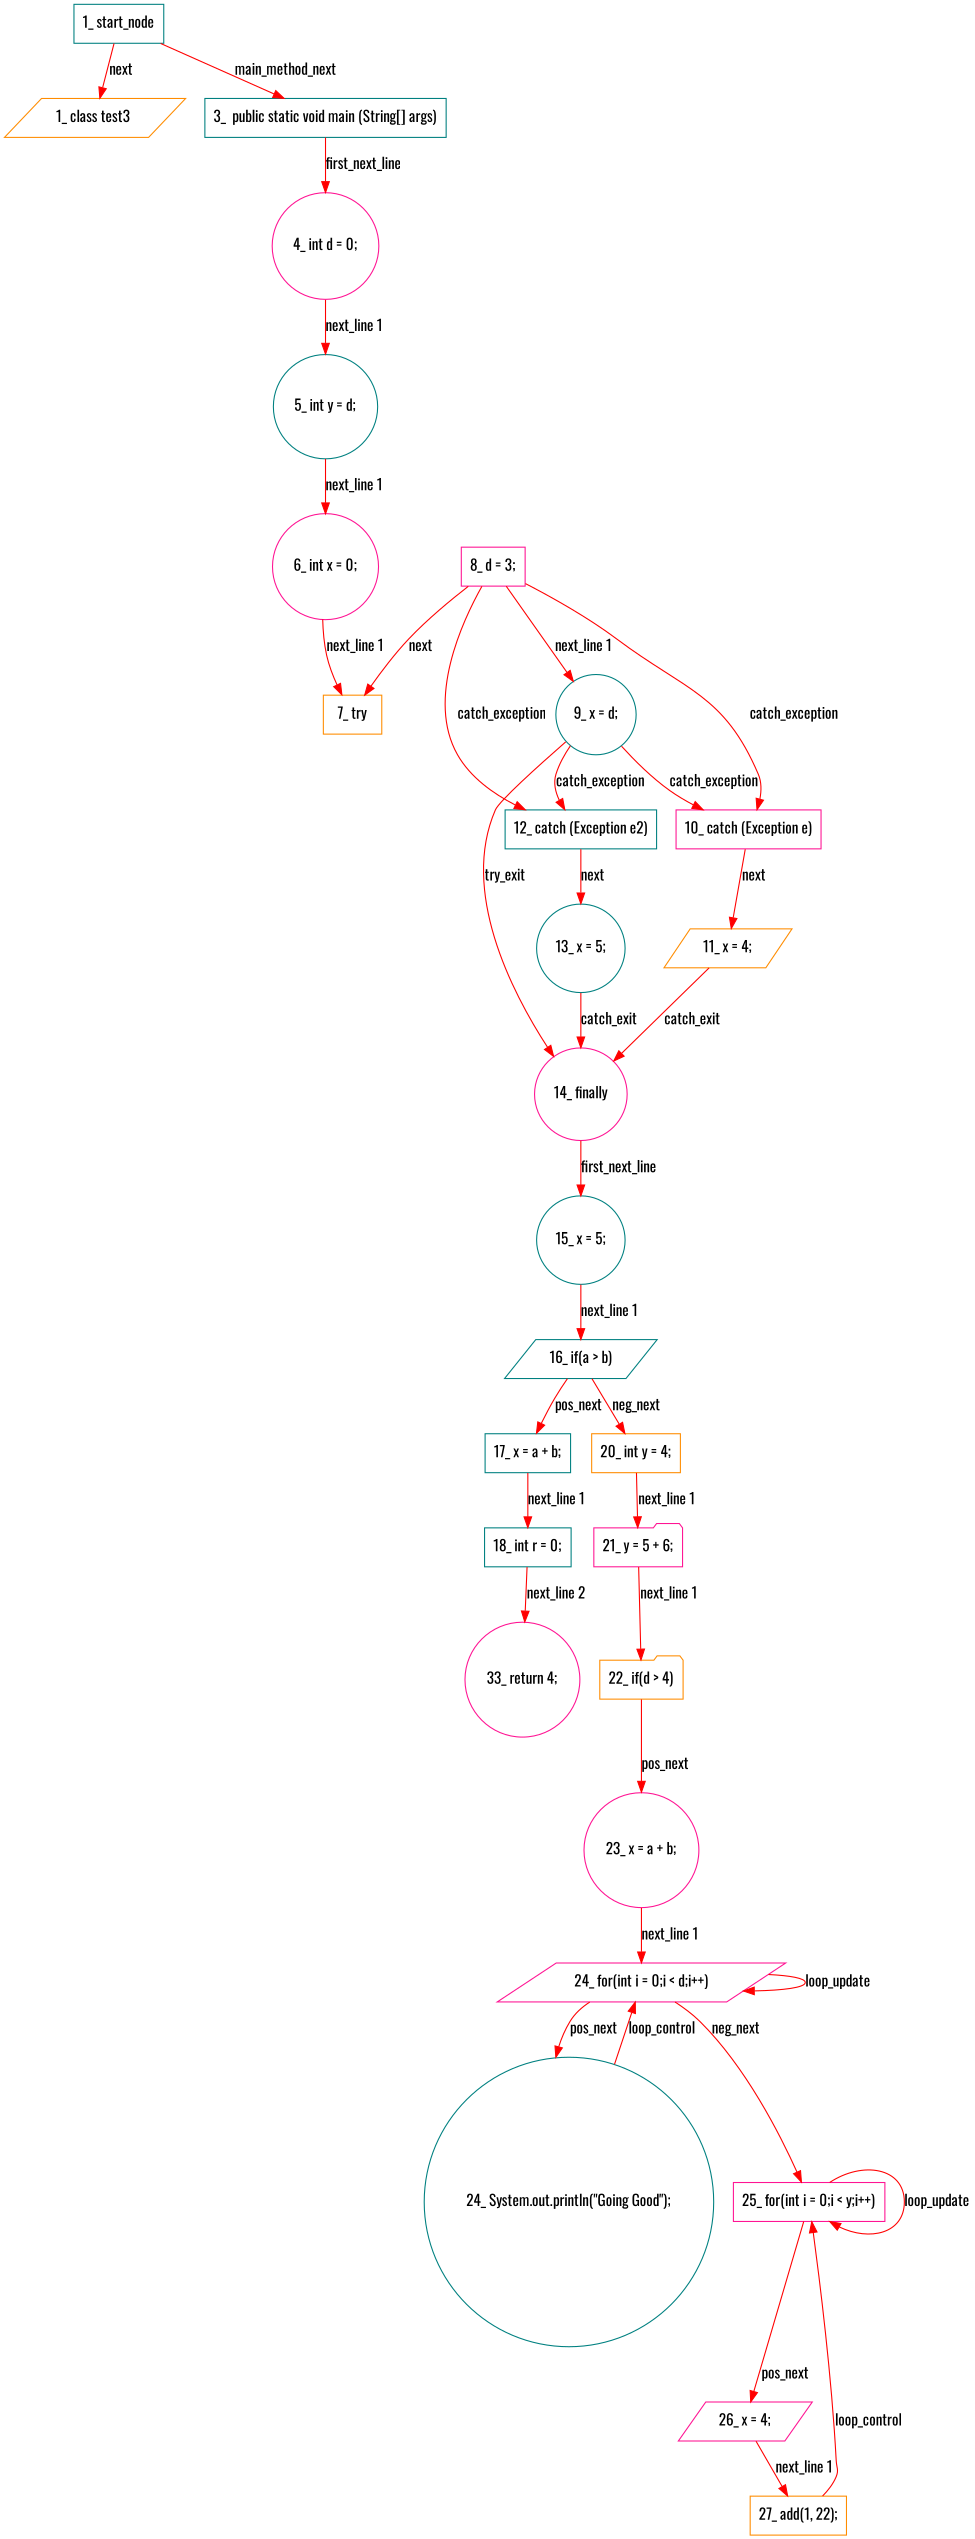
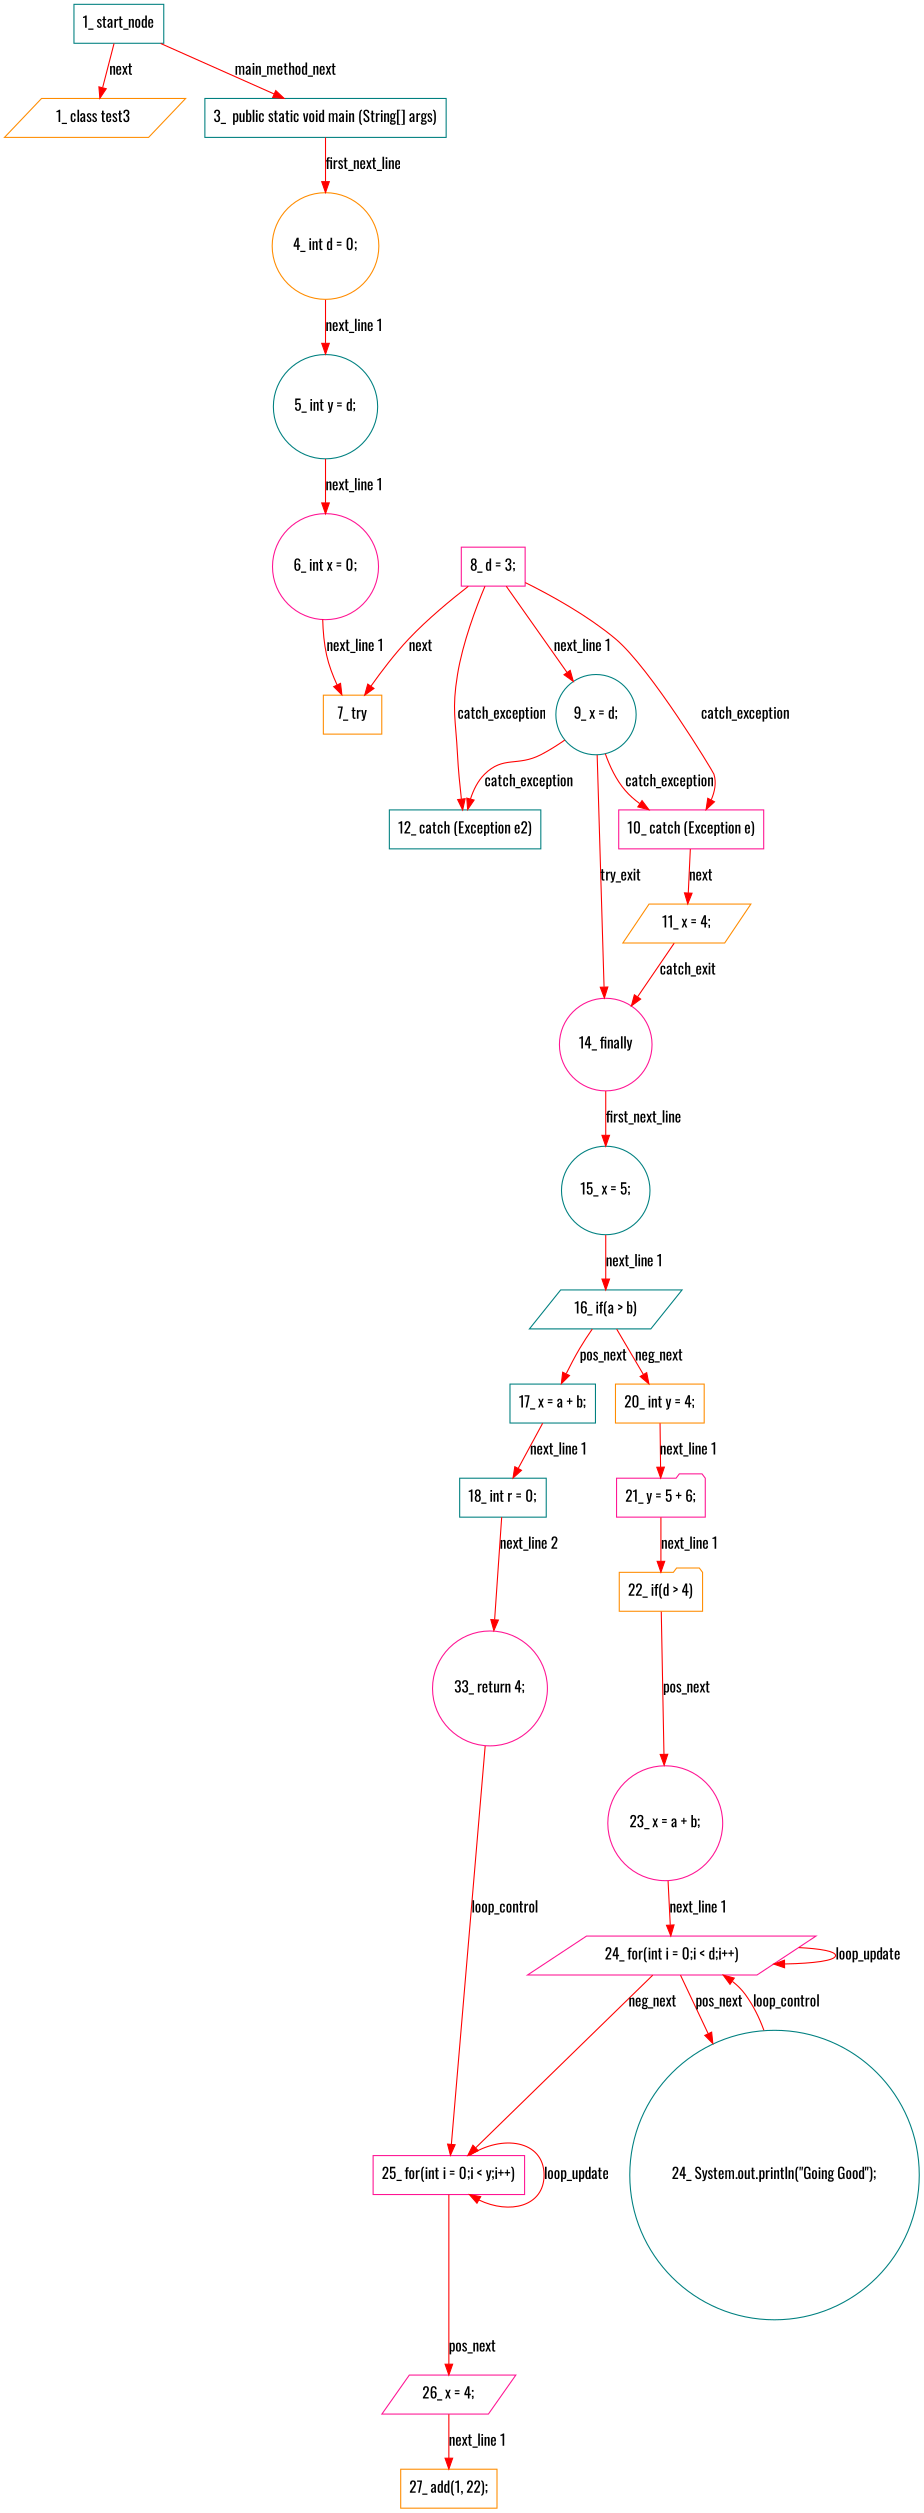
node "4_ int d = 0;": color deeppink -> darkorange
node "13_ x = 5;": removed
edge "27_ add(1, 22);" -> "25_ for(int i = 0;i < y;i++)": now "33_ return 4;" -> "25_ for(int i = 0;i < y;i++)"
